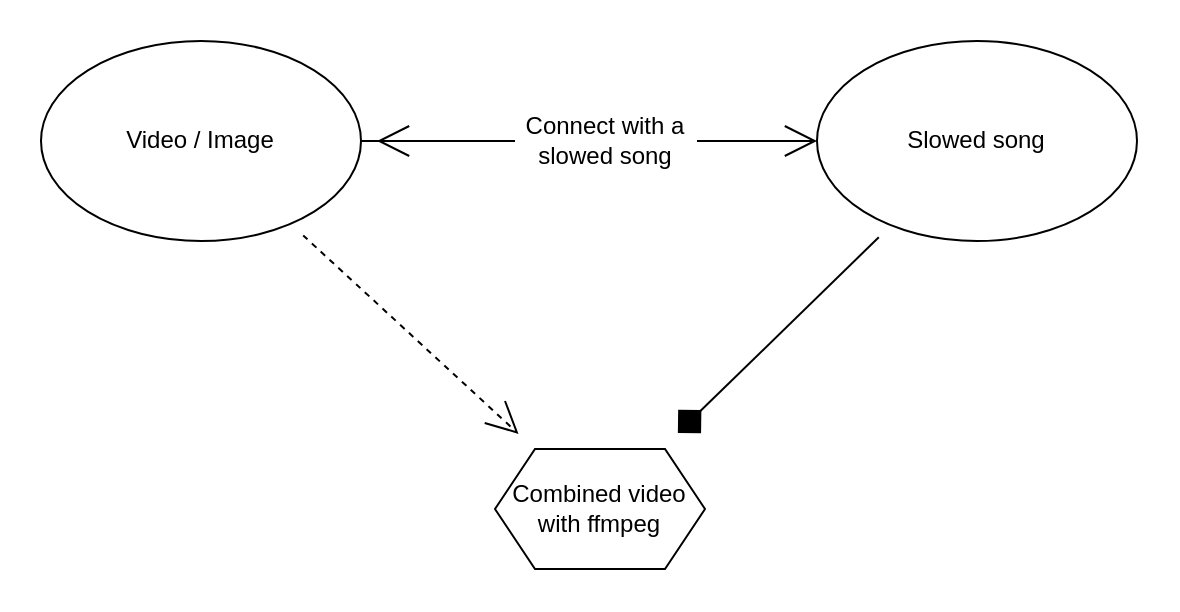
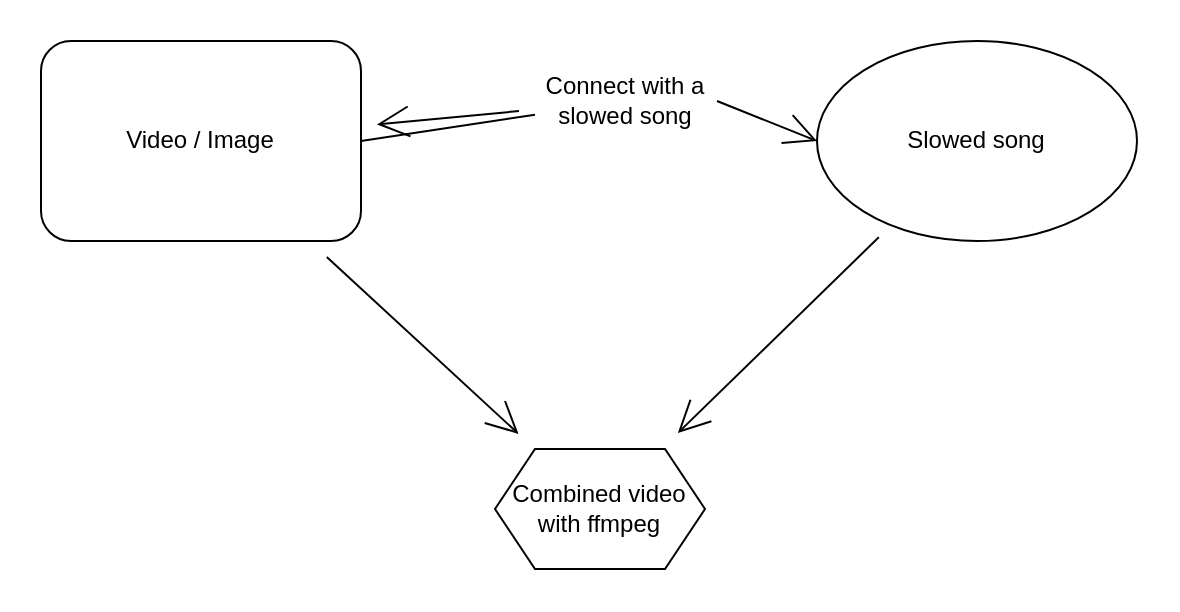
node "Video / Image": shape ellipse -> rounded rectangle
node "Connect with a slowed song": moved (606, 141) -> (626, 101)
edge "Video / Image" -> "Combined video with ffmpeg": style dashed -> solid
edge "Slowed song" -> "Combined video with ffmpeg": arrowhead diamond -> open
